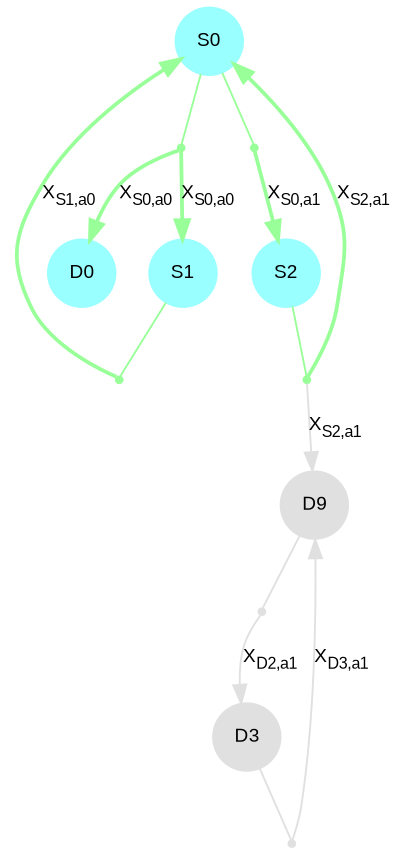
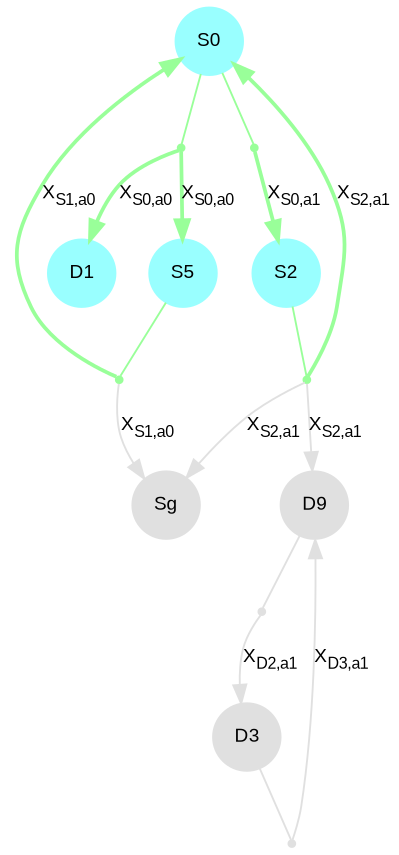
node "D0": label "D0" -> "D1"
node "S1": label "S1" -> "S5"
node "Sg": added
